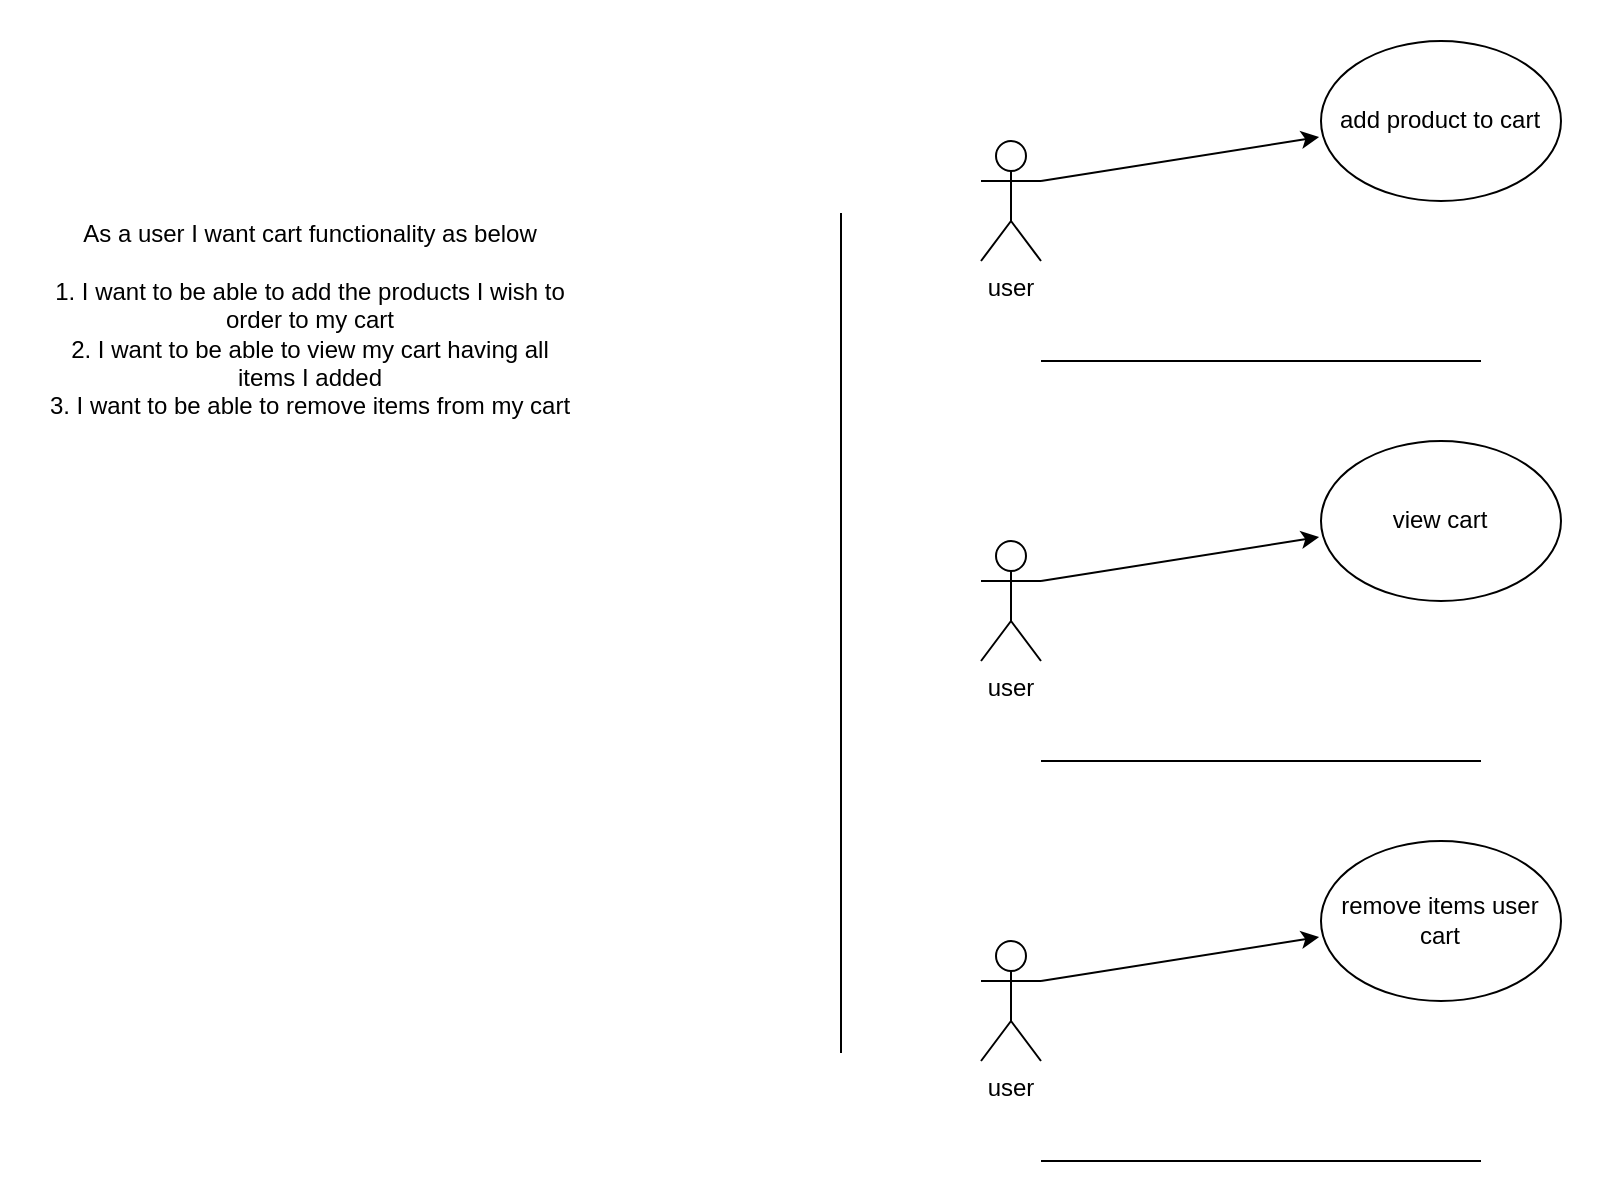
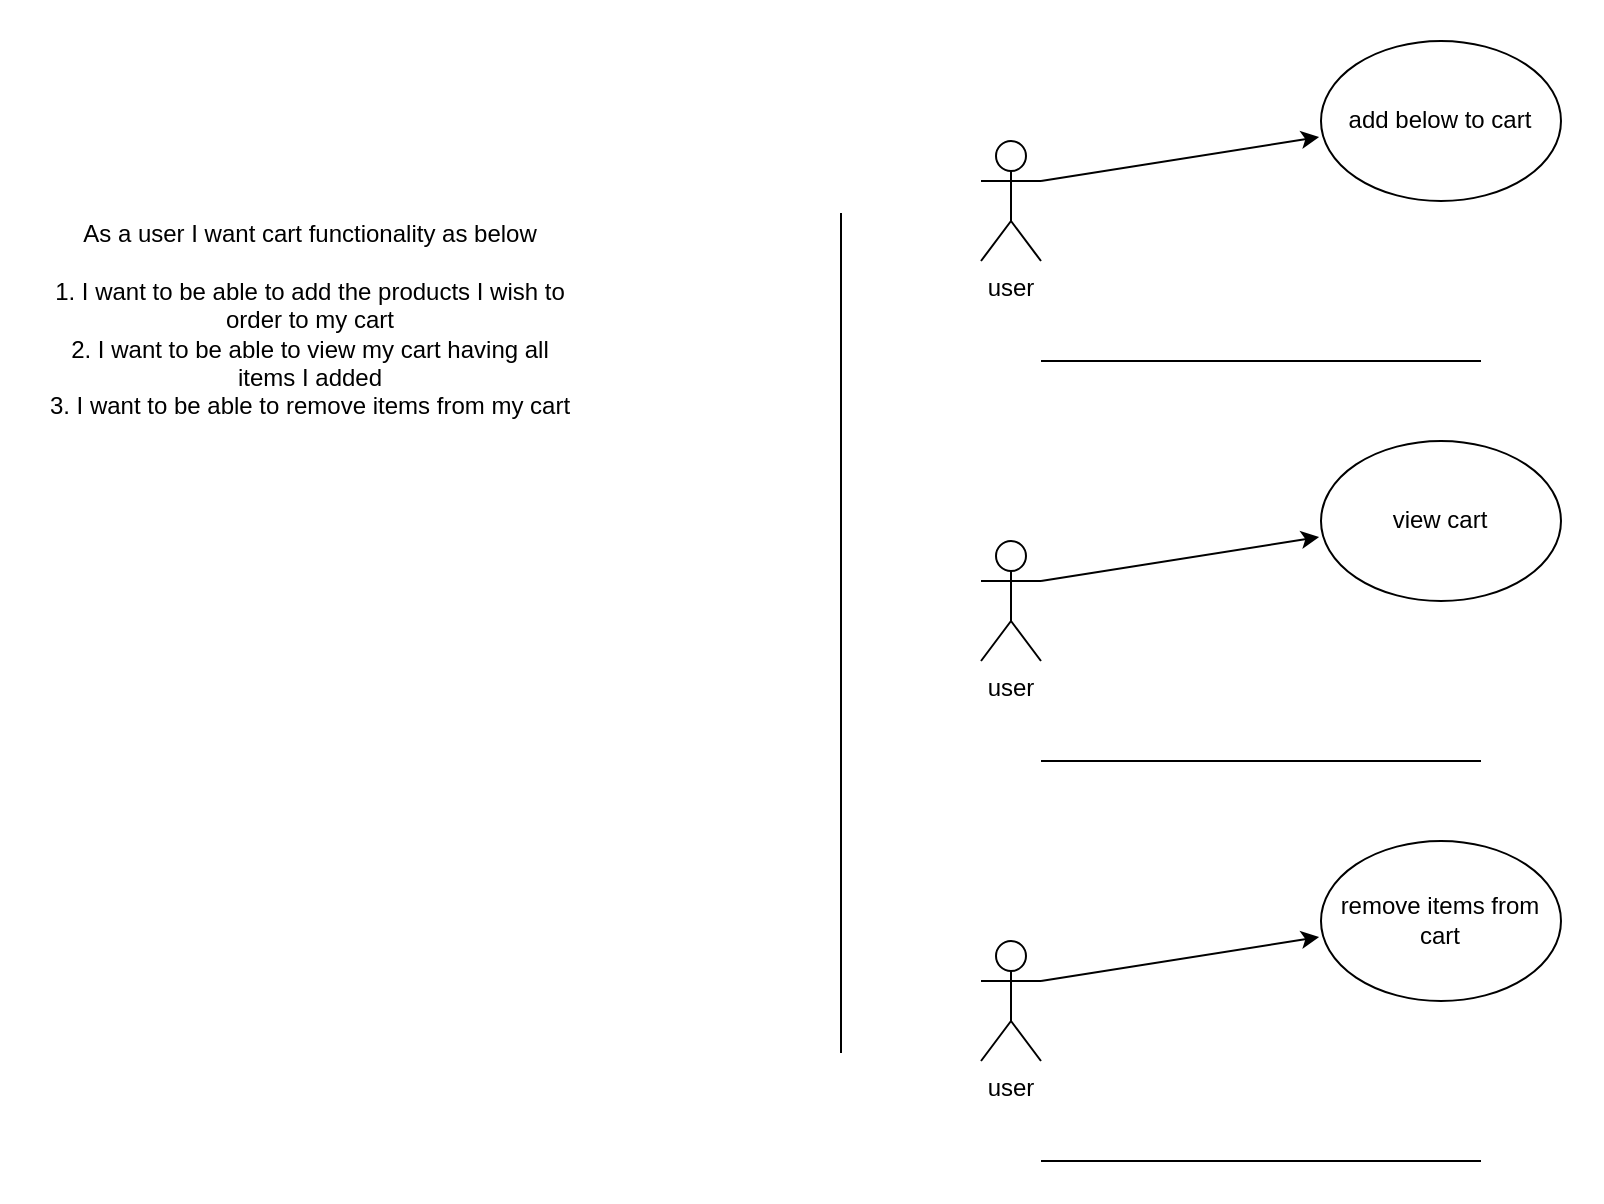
node "add product to cart": label "add product to cart" -> "add below to cart"
node "remove items user cart": label "remove items user cart" -> "remove items from cart"
